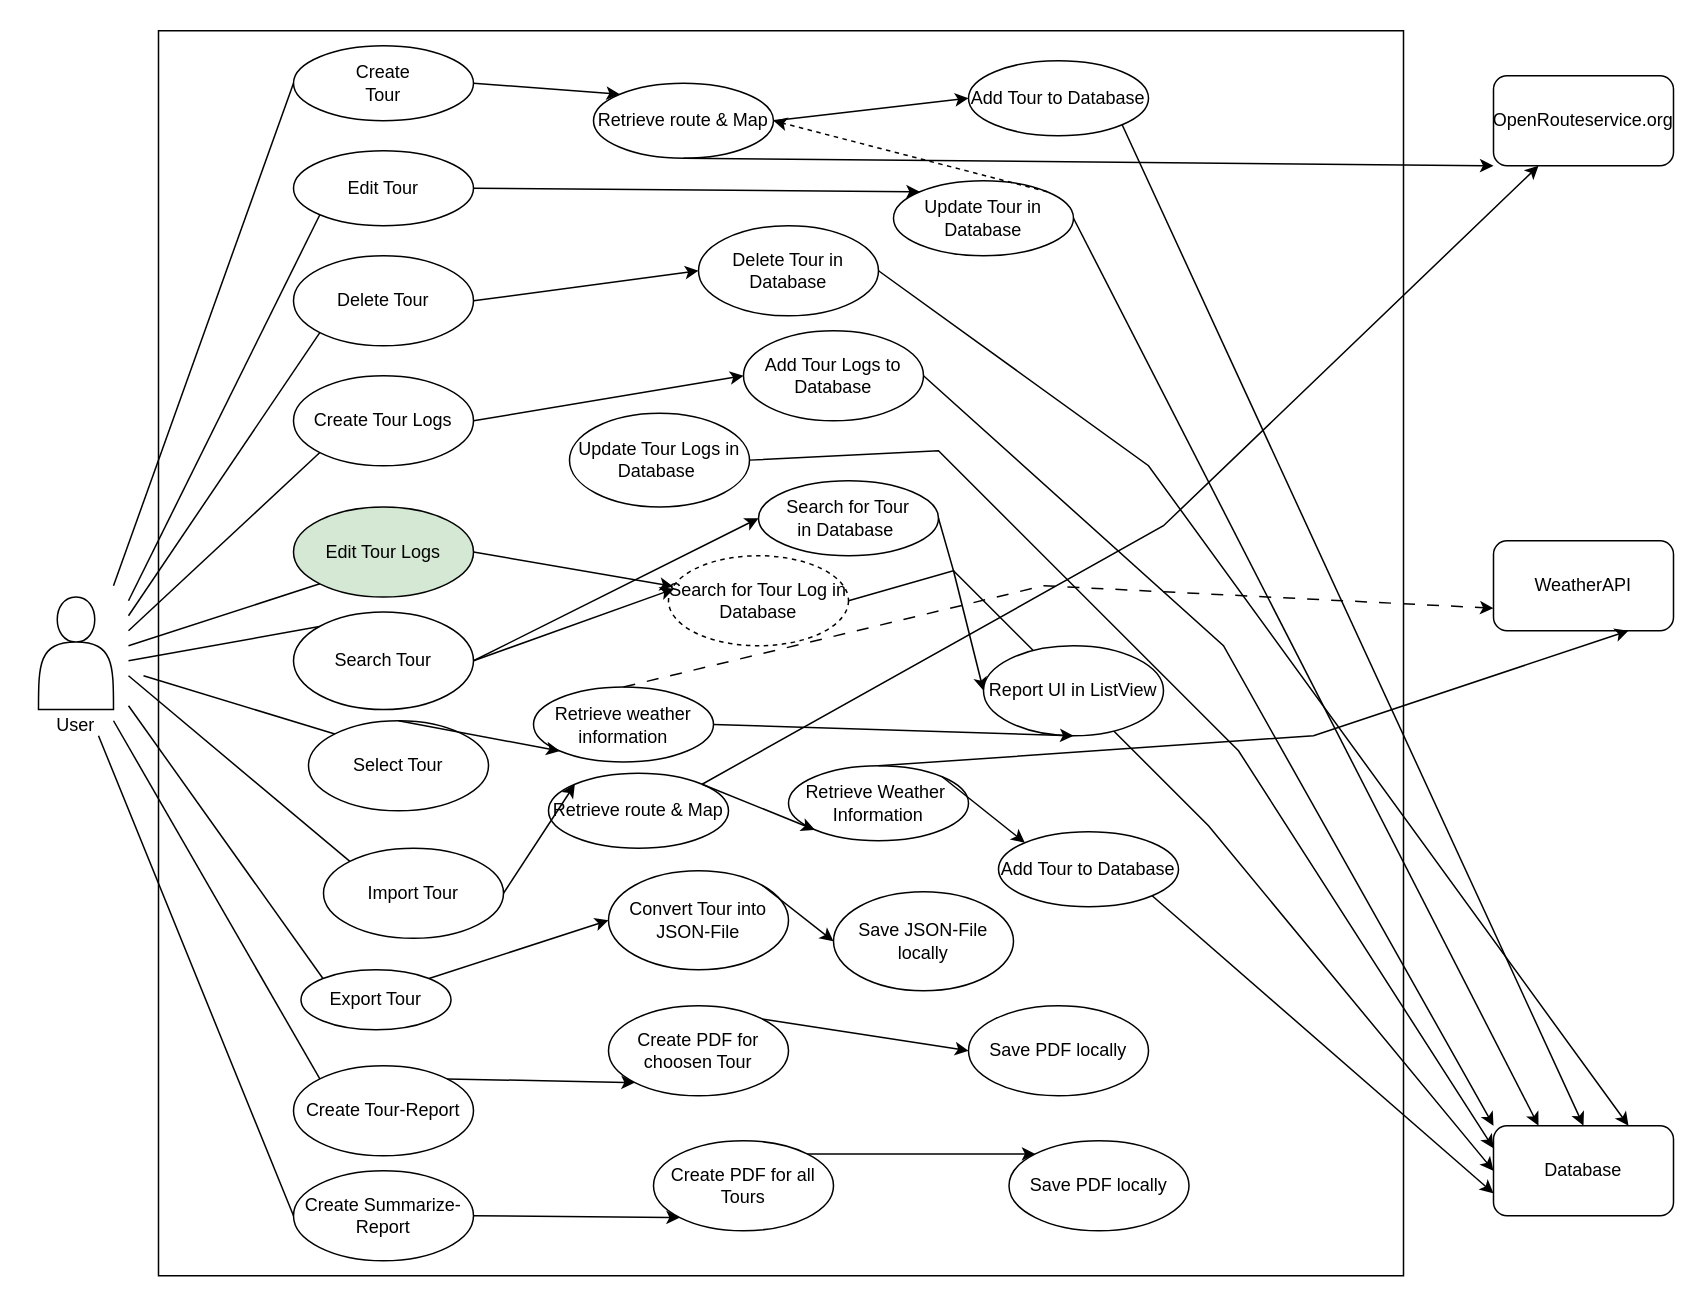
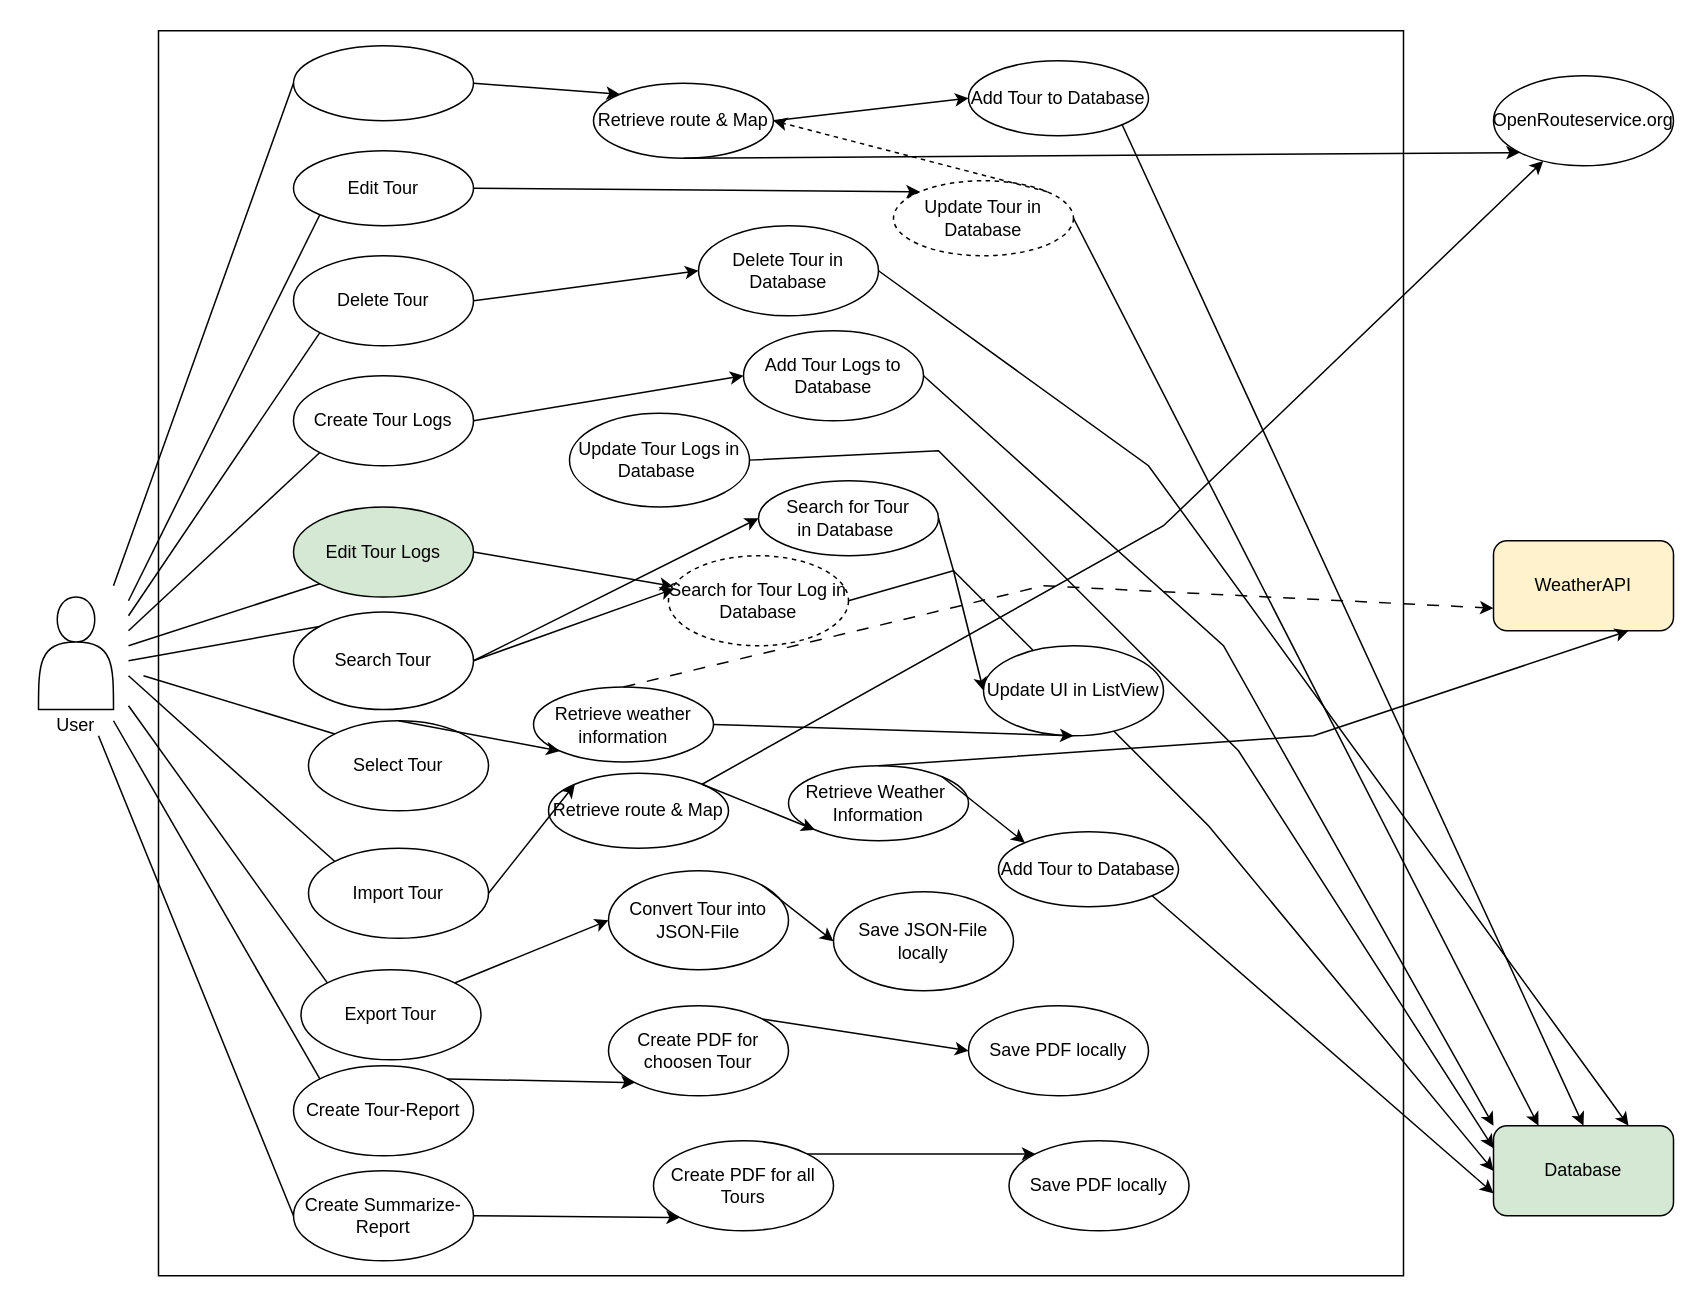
node "Create Tour": removed
node "OpenRouteservice.org": shape rounded rectangle -> ellipse
node "Update Tour in Database": style solid -> dashed
node "WeatherAPI": fillcolor #ffffff -> #fff2cc
node "Report UI in ListView": label "Report UI in ListView" -> "Update UI in ListView"
node "Import Tour": moved (413, 893) -> (398, 893)
node "Export Tour": size 150x60 -> 180x90
node "Database": fillcolor #ffffff -> #d5e8d4
